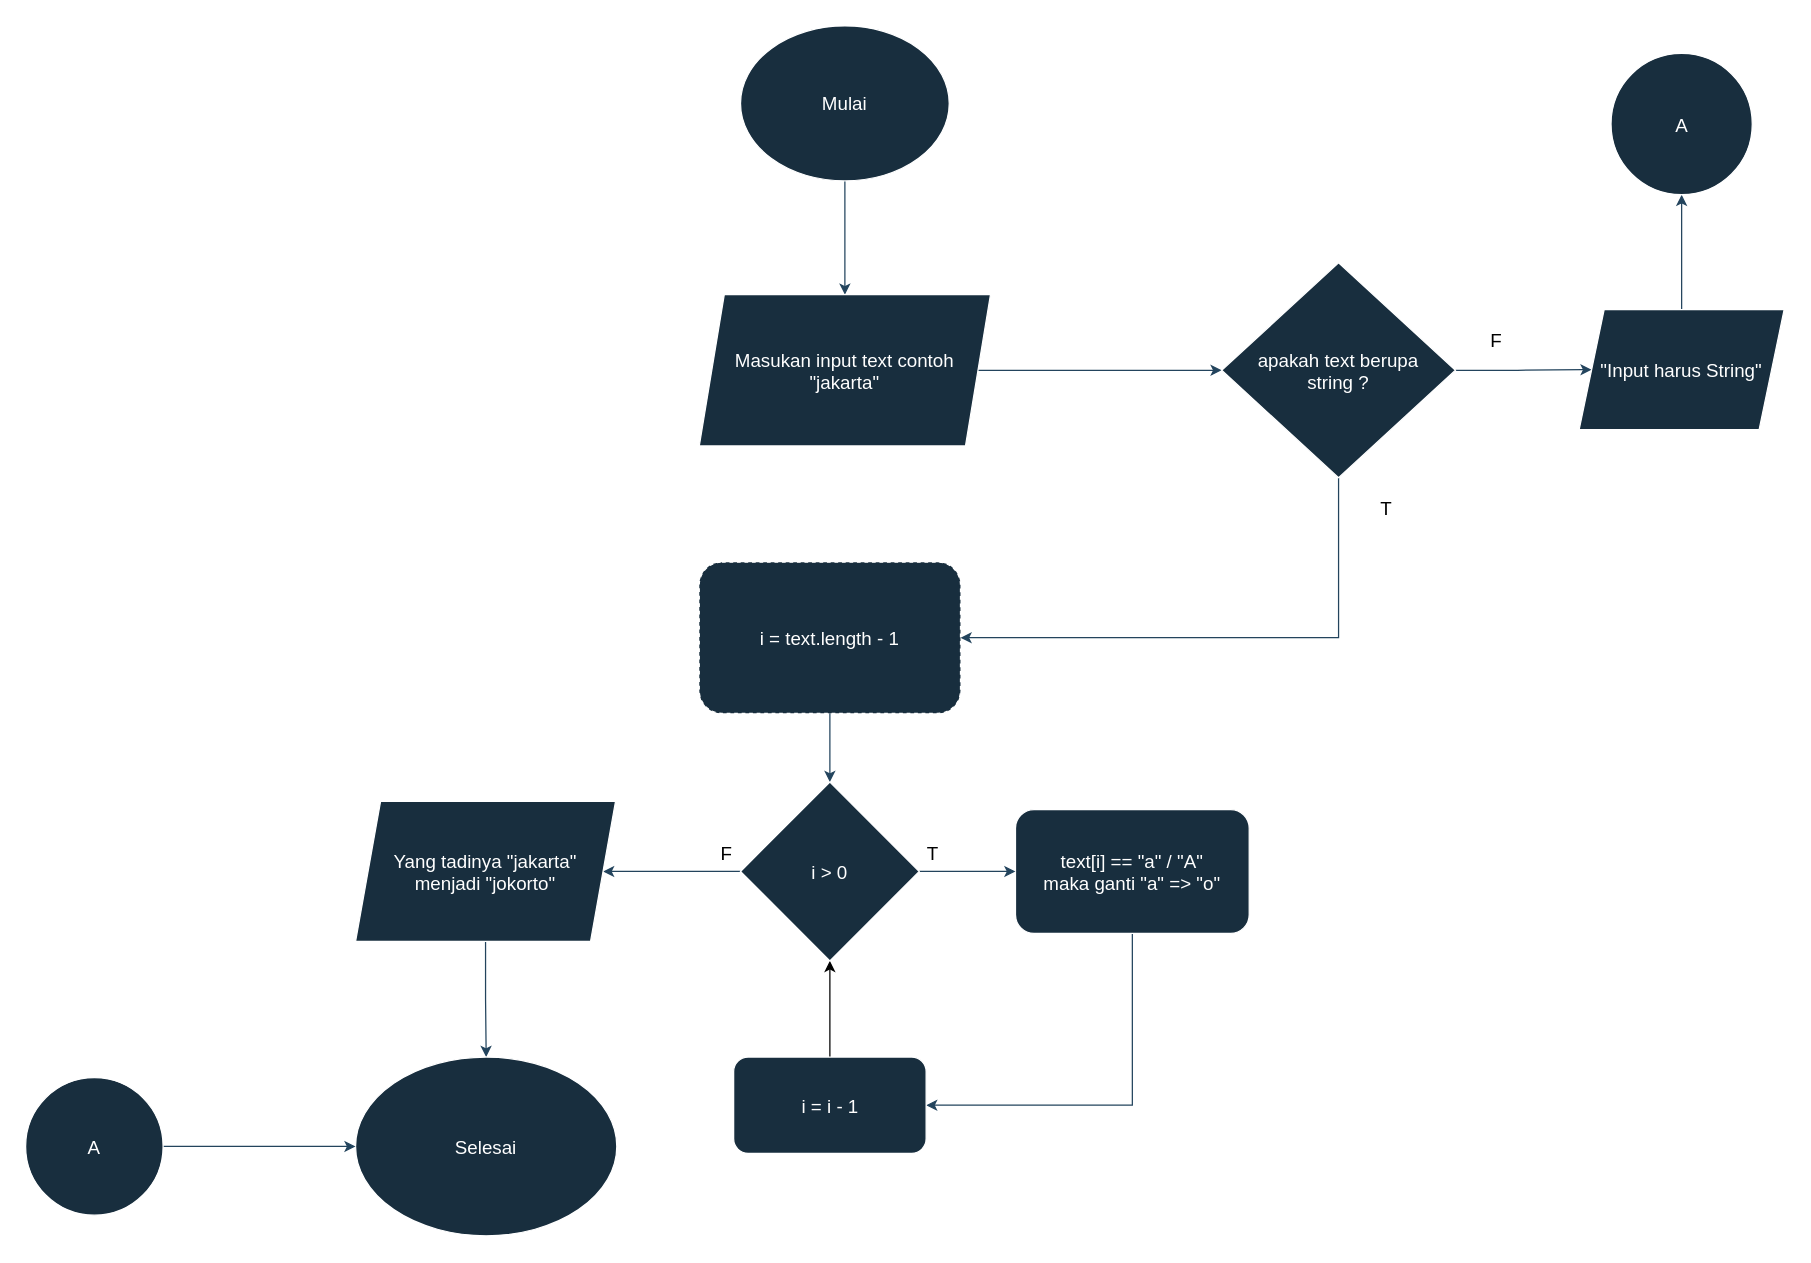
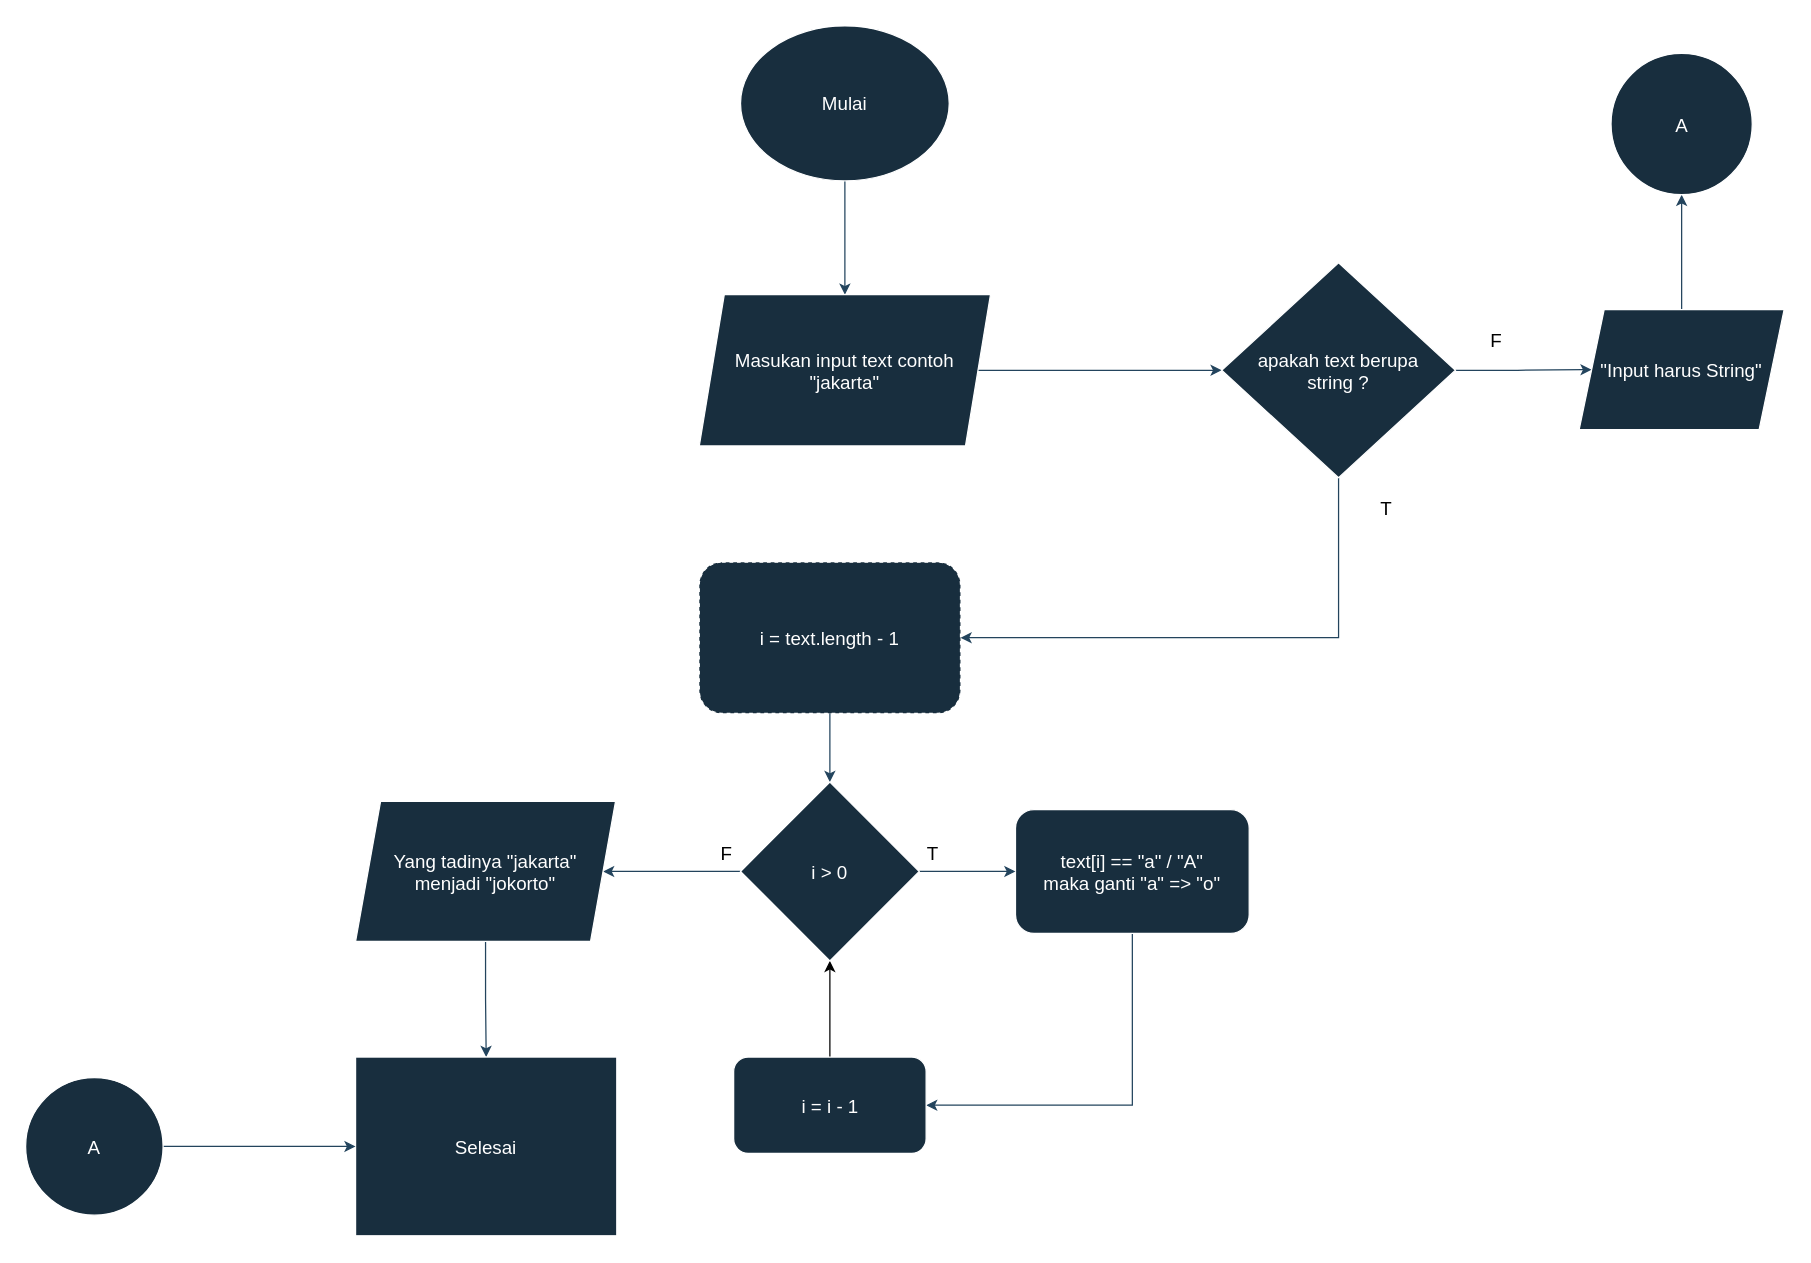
node "Selesai": shape ellipse -> rectangle
